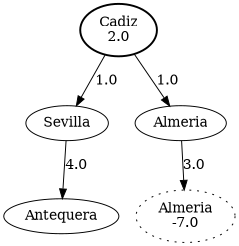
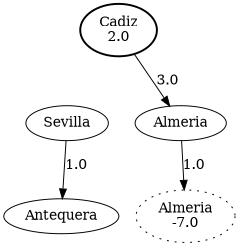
edge "Cadiz 2.0" -> "Sevilla": removed, label "1.0"
edge "Cadiz 2.0" -> "Almeria": label "1.0" -> "3.0"
edge "Sevilla" -> "Antequera": label "4.0" -> "1.0"
edge "Almeria" -> "Almeria -7.0": label "3.0" -> "1.0"
